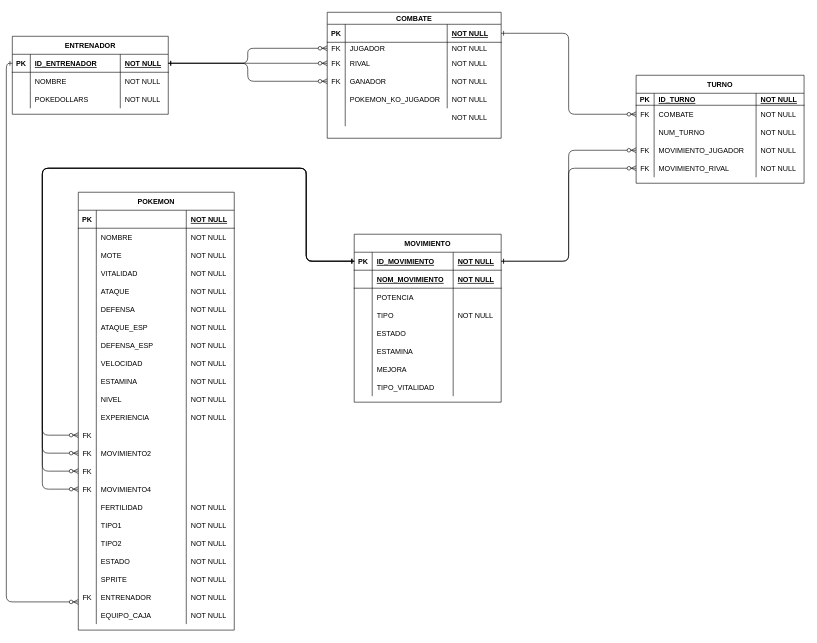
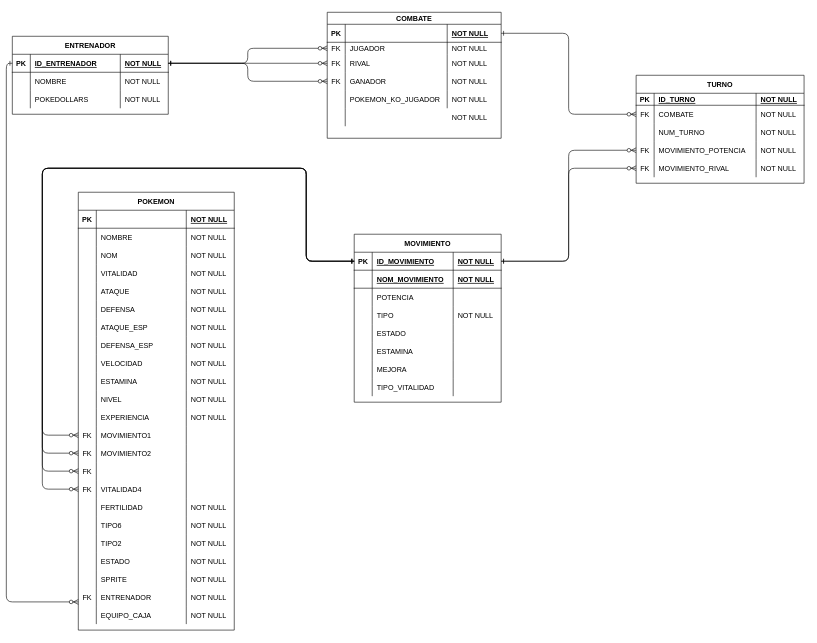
node "MOVIMIENTO_JUGADOR": label "MOVIMIENTO_JUGADOR" -> "MOVIMIENTO_POTENCIA"
node "MOTE": label "MOTE" -> "NOM"
node "MOVIMIENTO1": added
node "MOVIMIENTO4": label "MOVIMIENTO4" -> "VITALIDAD4"
node "TIPO1": label "TIPO1" -> "TIPO6"
